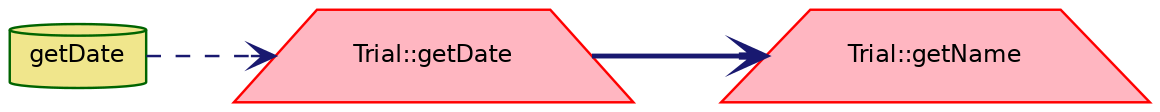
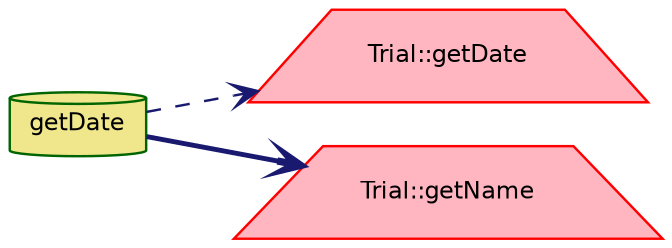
edge "Trial::getDate" -> "Trial::getName": now "getDate" -> "Trial::getName"
